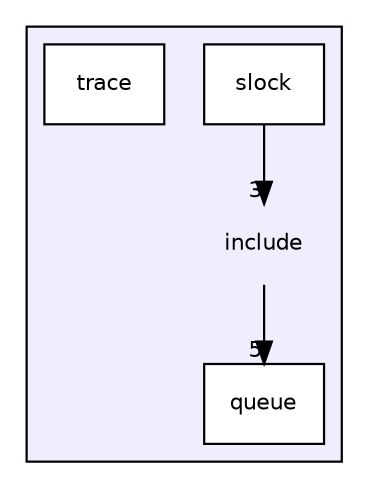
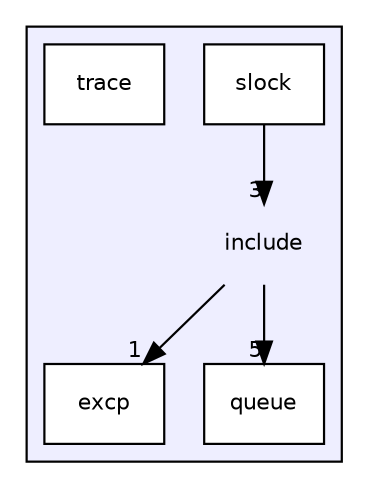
node "excp": added
